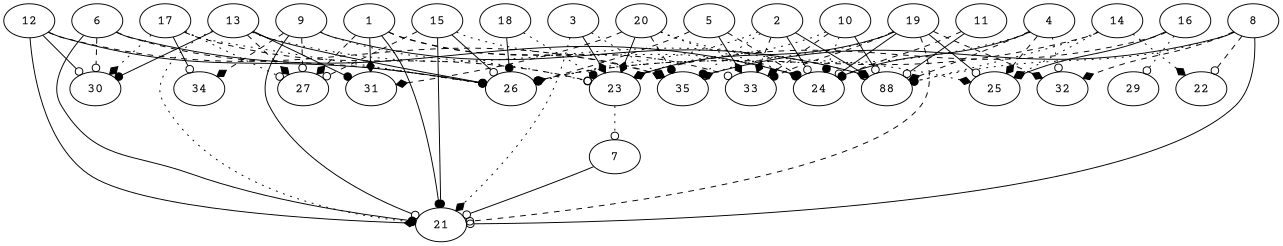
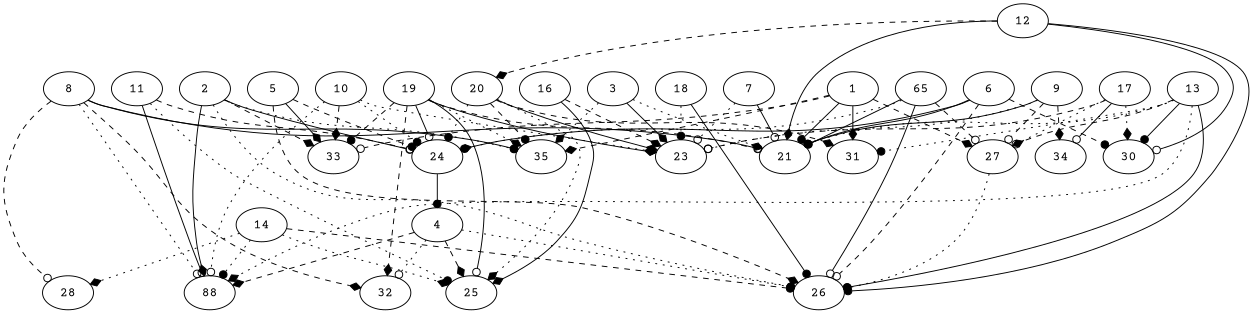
node "15": label "15" -> "65"
edge "6" -> "30": arrowhead odot -> dot
edge "10" -> "88": style solid -> dotted
edge "13" -> "31": style solid -> dotted
edge "4" -> "24": reversed
edge "12" -> "35": now "12" -> "20"
edge "9" -> "88": removed
edge "17" -> "26": now "27" -> "26"
node "29": removed
node "22": label "22" -> "28"
edge "23" -> "7": reversed
edge "11" -> "25": added
